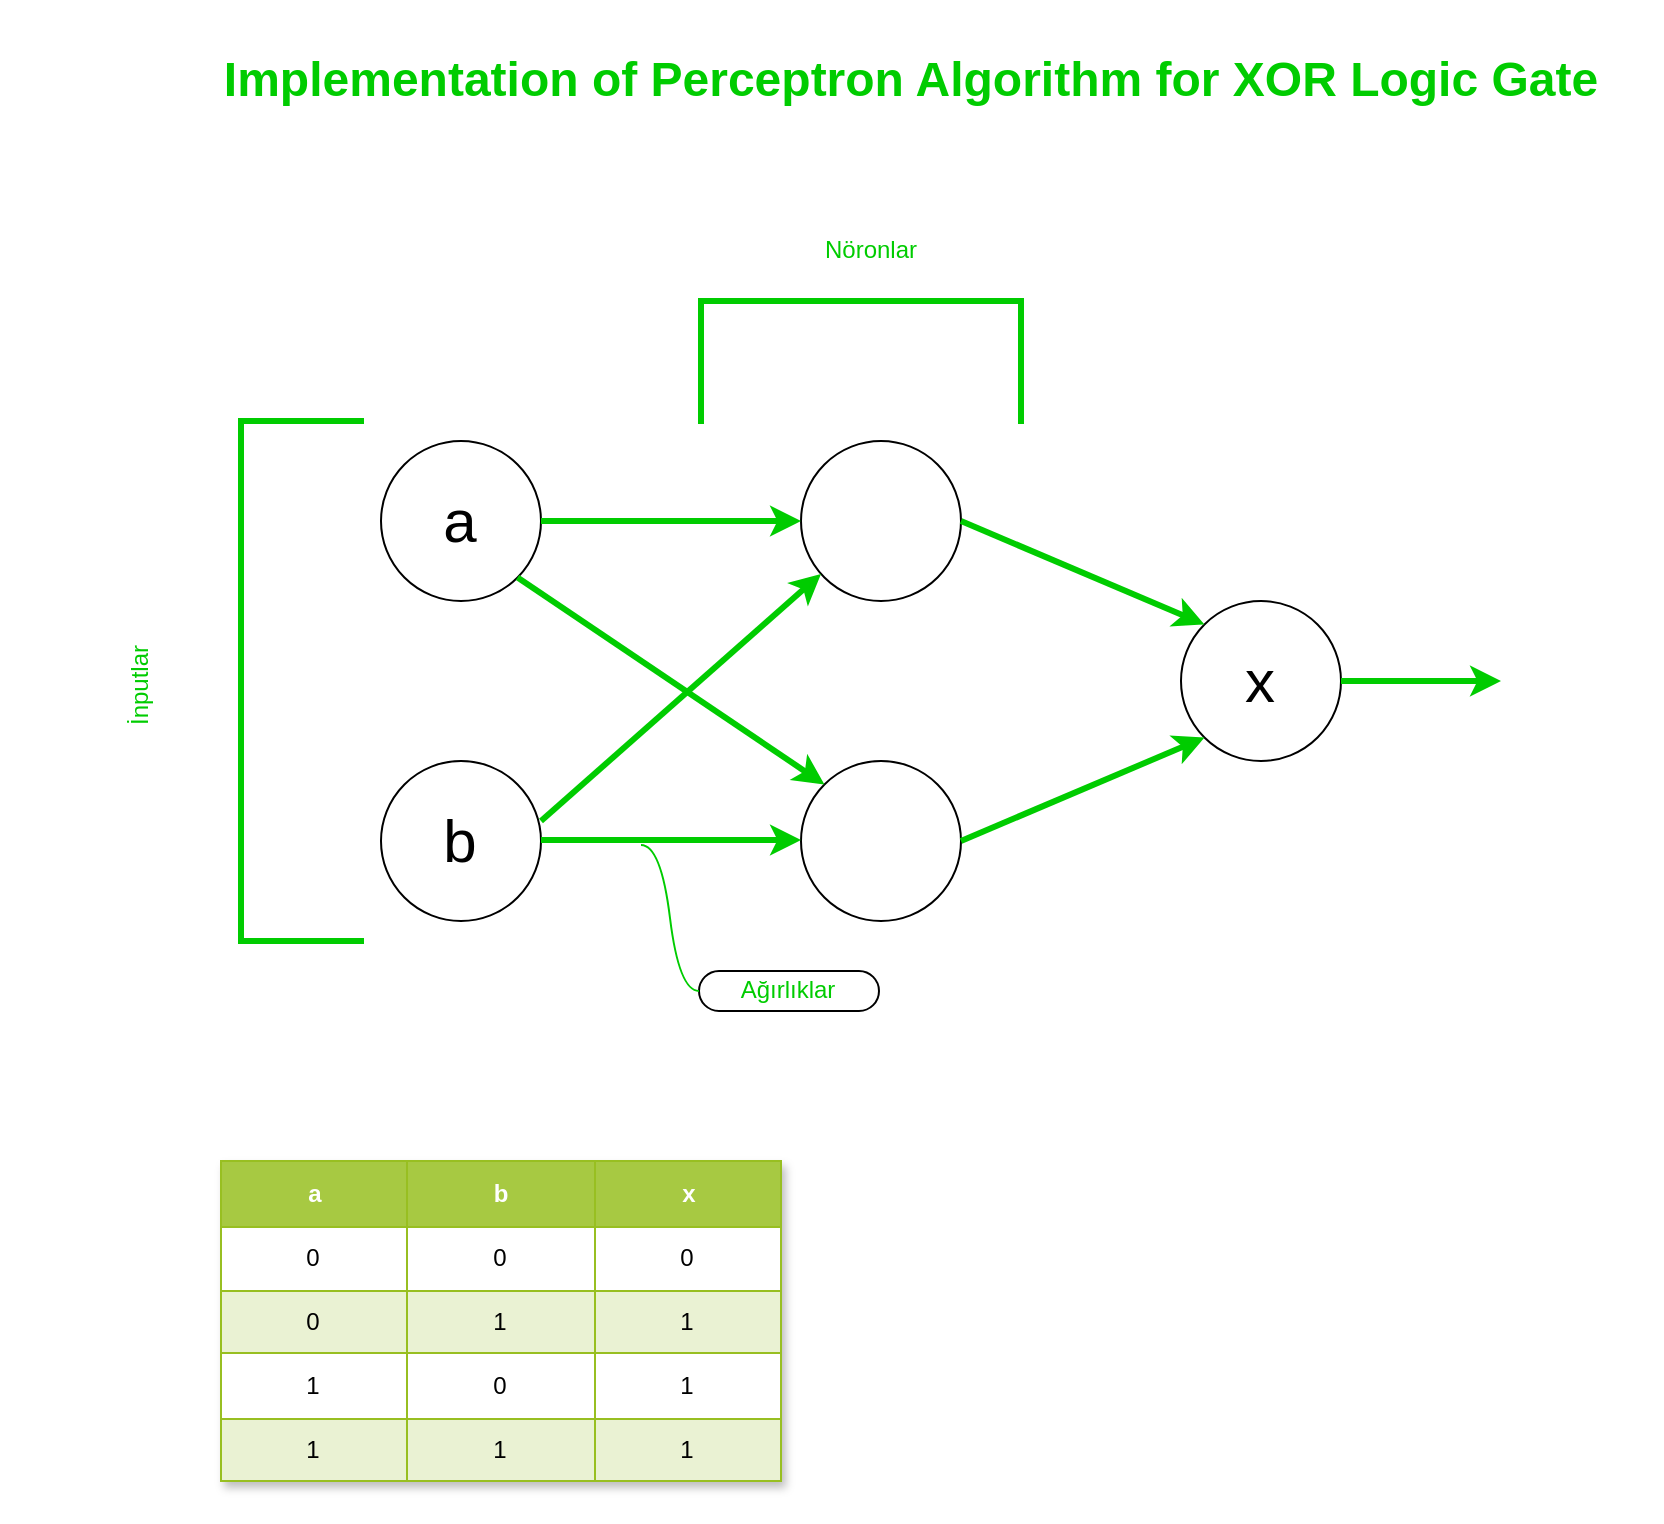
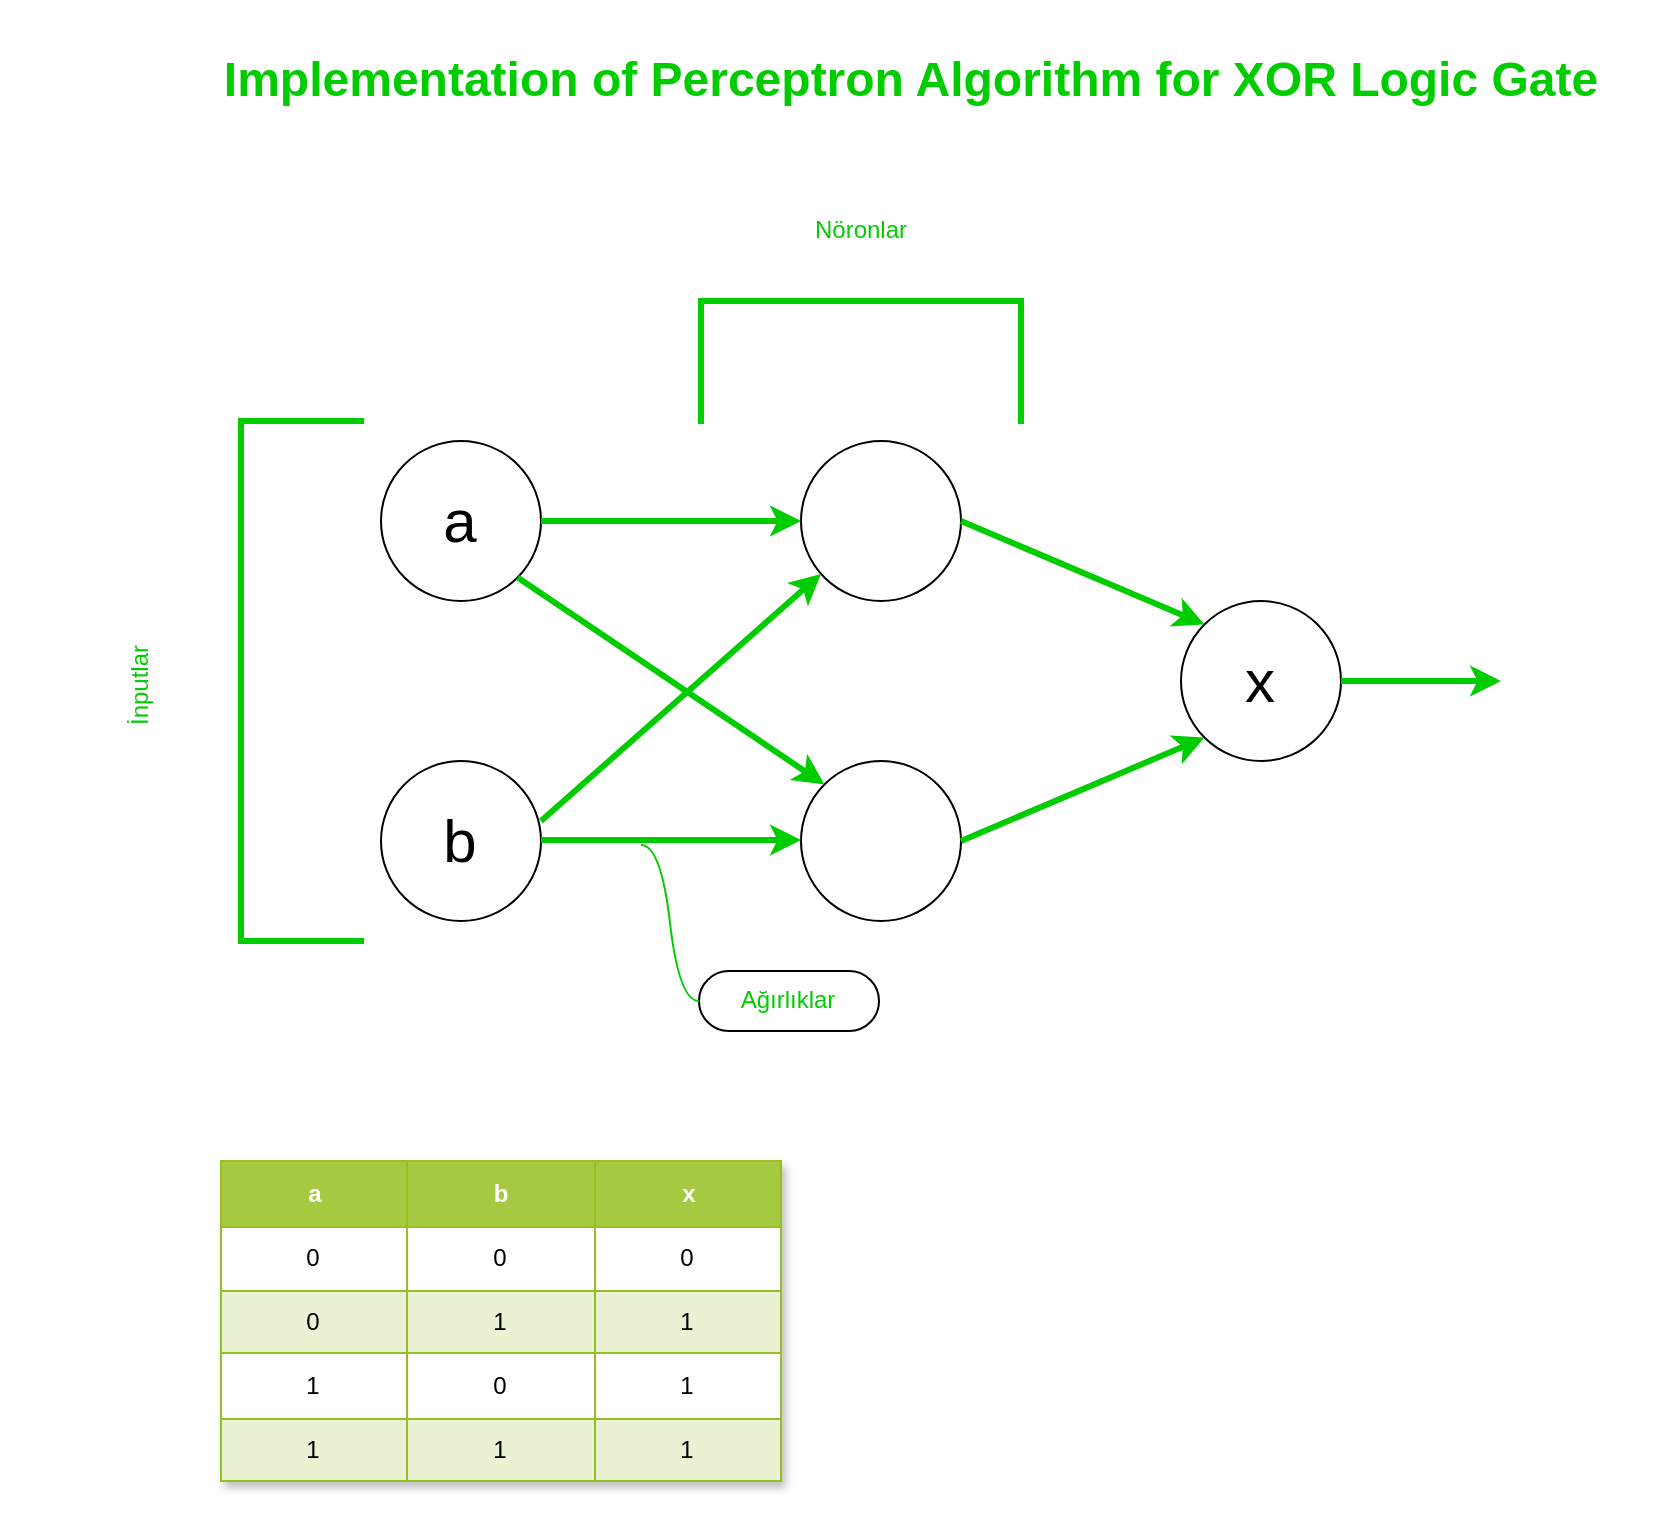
node "Nöronlar": moved (871, 251) -> (861, 231)
node "Ağırlıklar": size 180x40 -> 180x60
